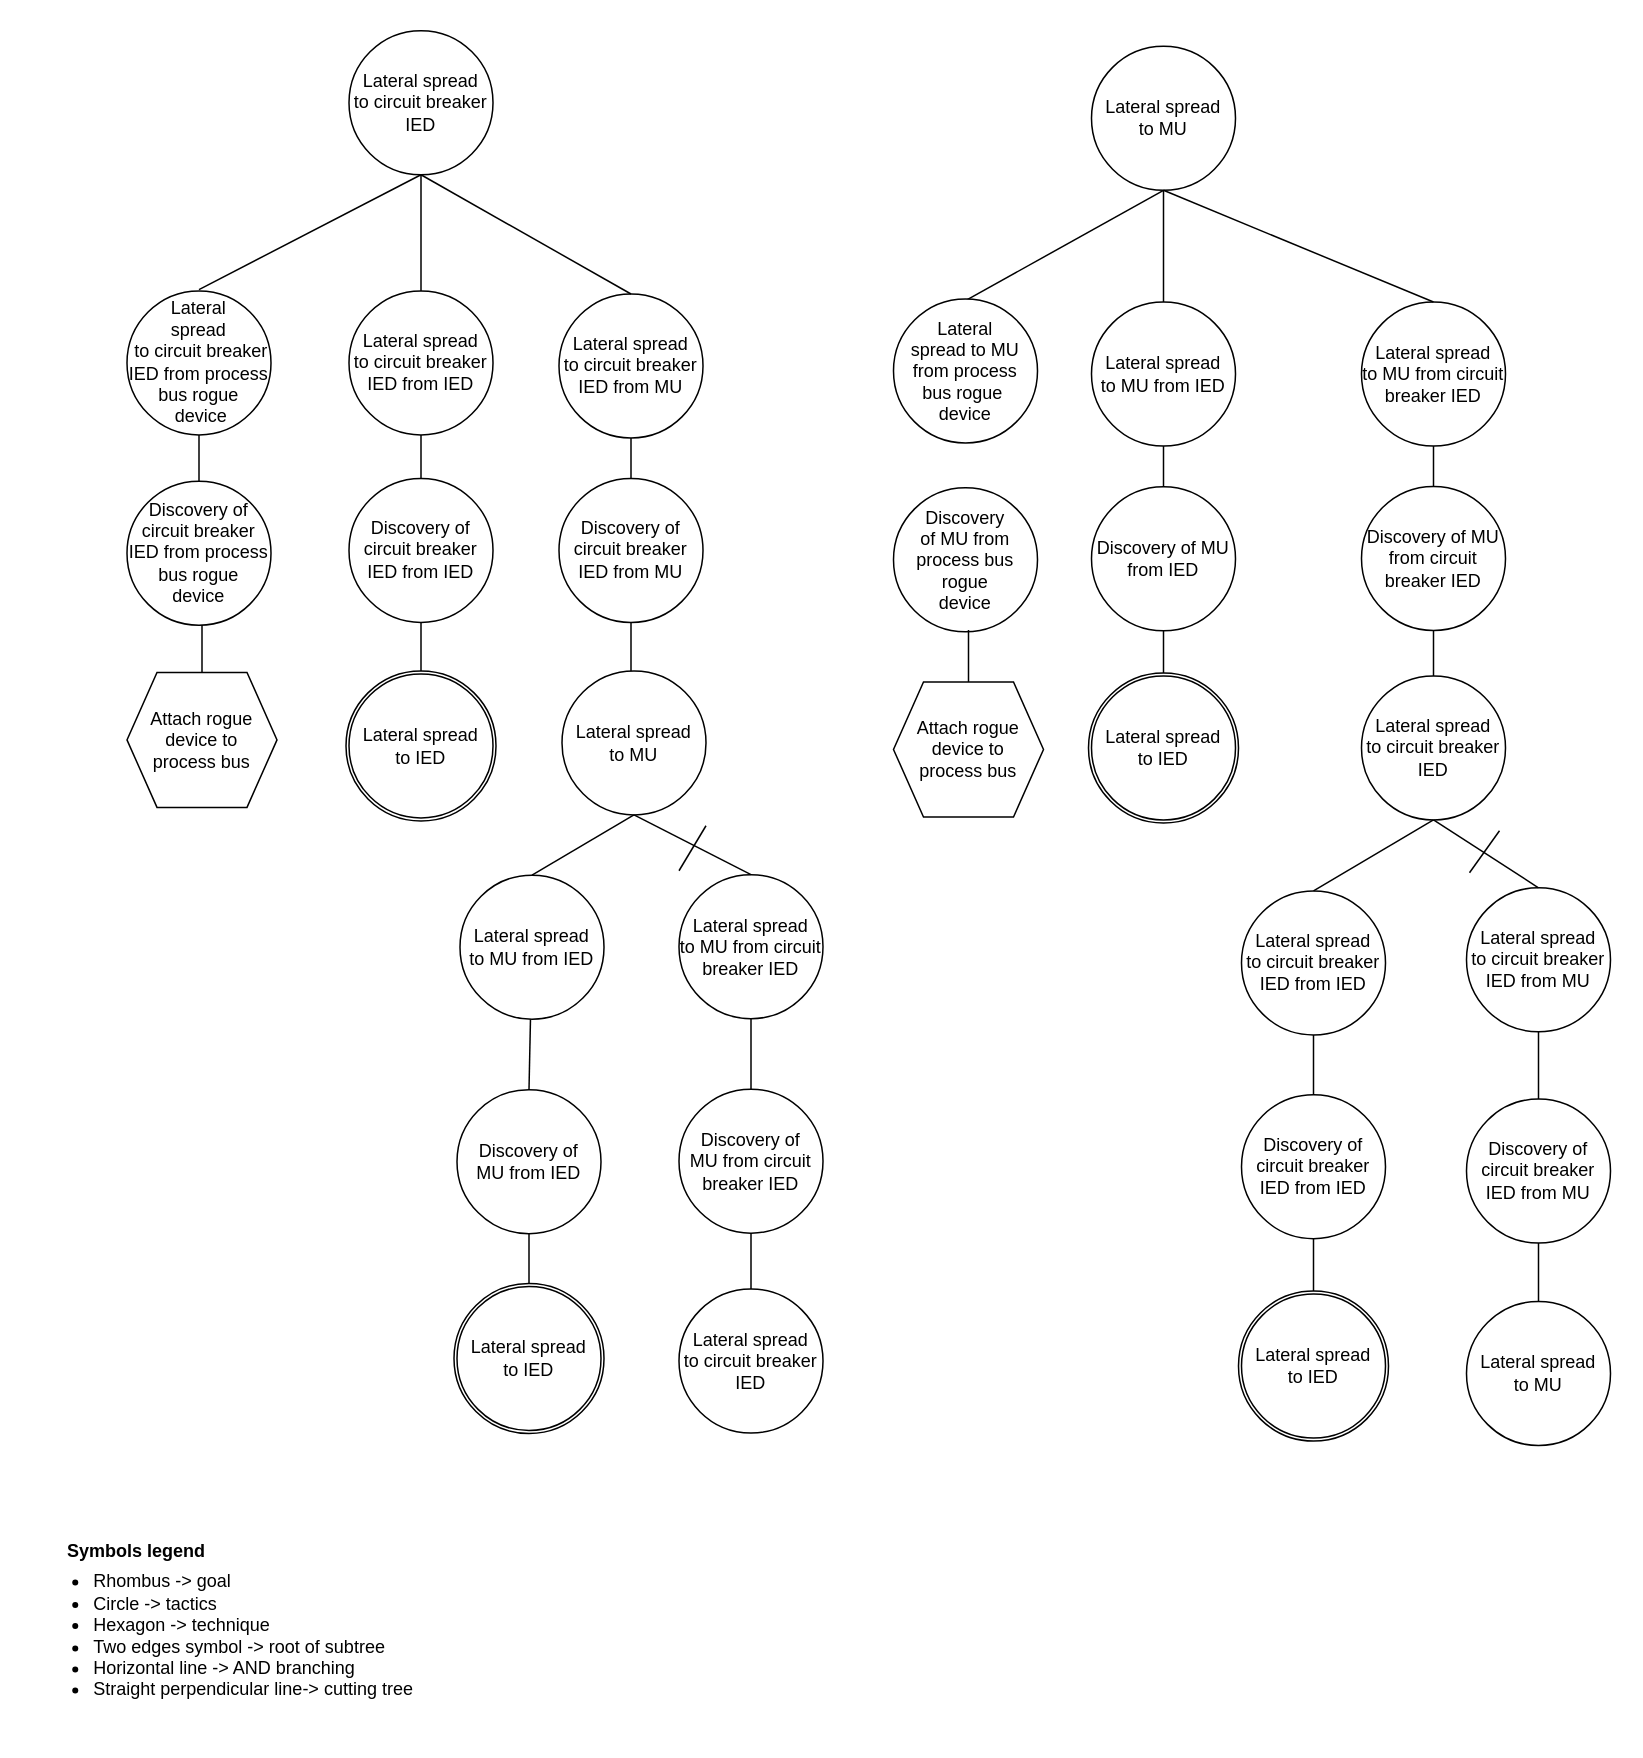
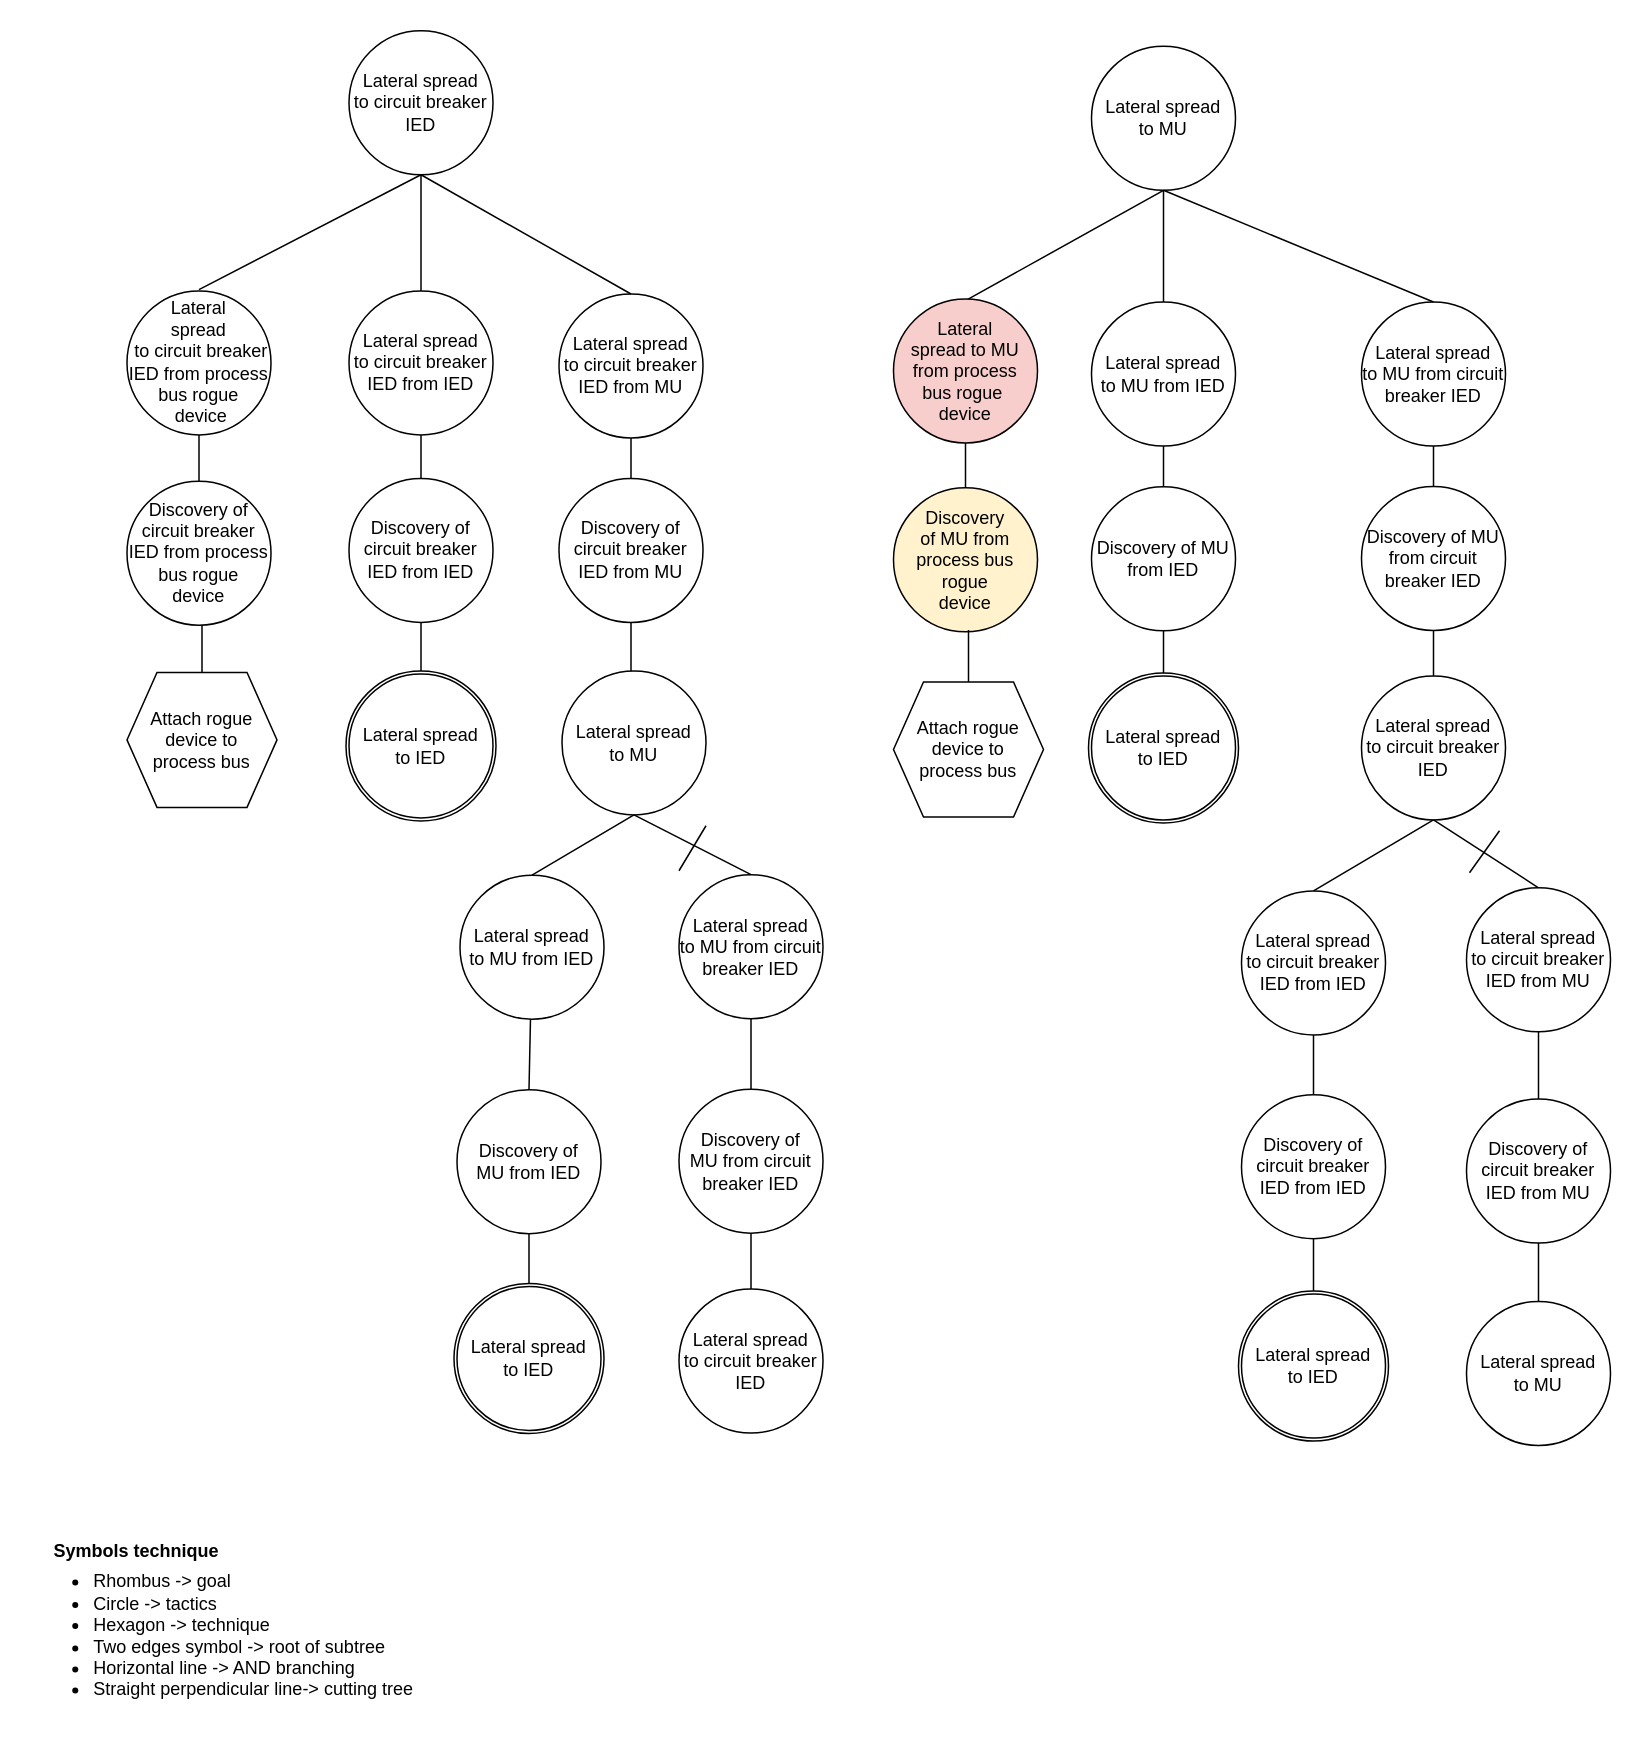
node "Lateral spread to MU from process bus rogue device": fillcolor #ffffff -> #f8cecc
edge "Lateral spread to MU from process bus rogue device" -- "Discovery of MU from process bus rogue device": added
node "Discovery of MU from process bus rogue device": fillcolor #ffffff -> #fff2cc
node "Symbols legend": label "Symbols legend" -> "Symbols technique"
